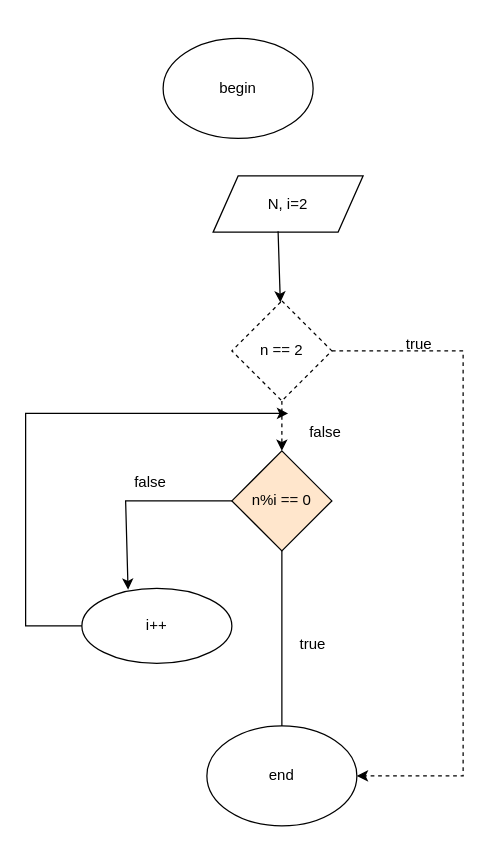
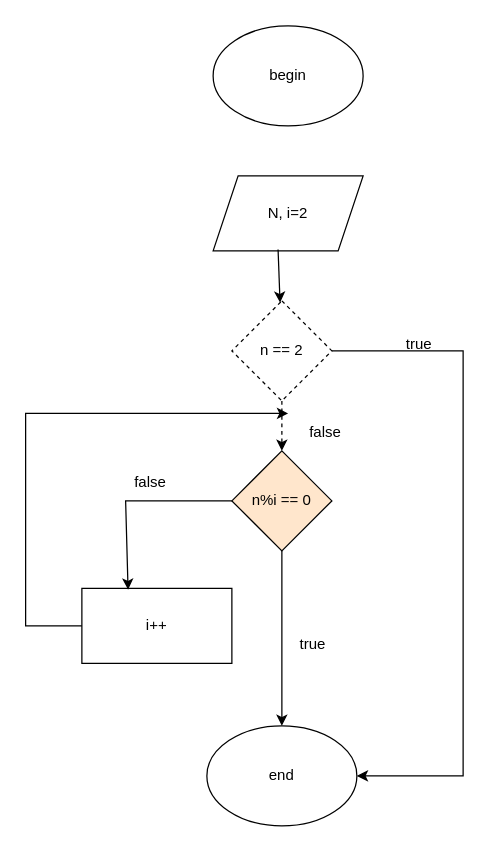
node "begin": moved (238, 88) -> (288, 76)
node "N, i=2": size 150x56 -> 150x75
edge "n == 2" -> "end": style dashed -> solid
node "i++": shape ellipse -> rectangle
edge "n%i == 0" -- "end": arrowhead none -> classic
